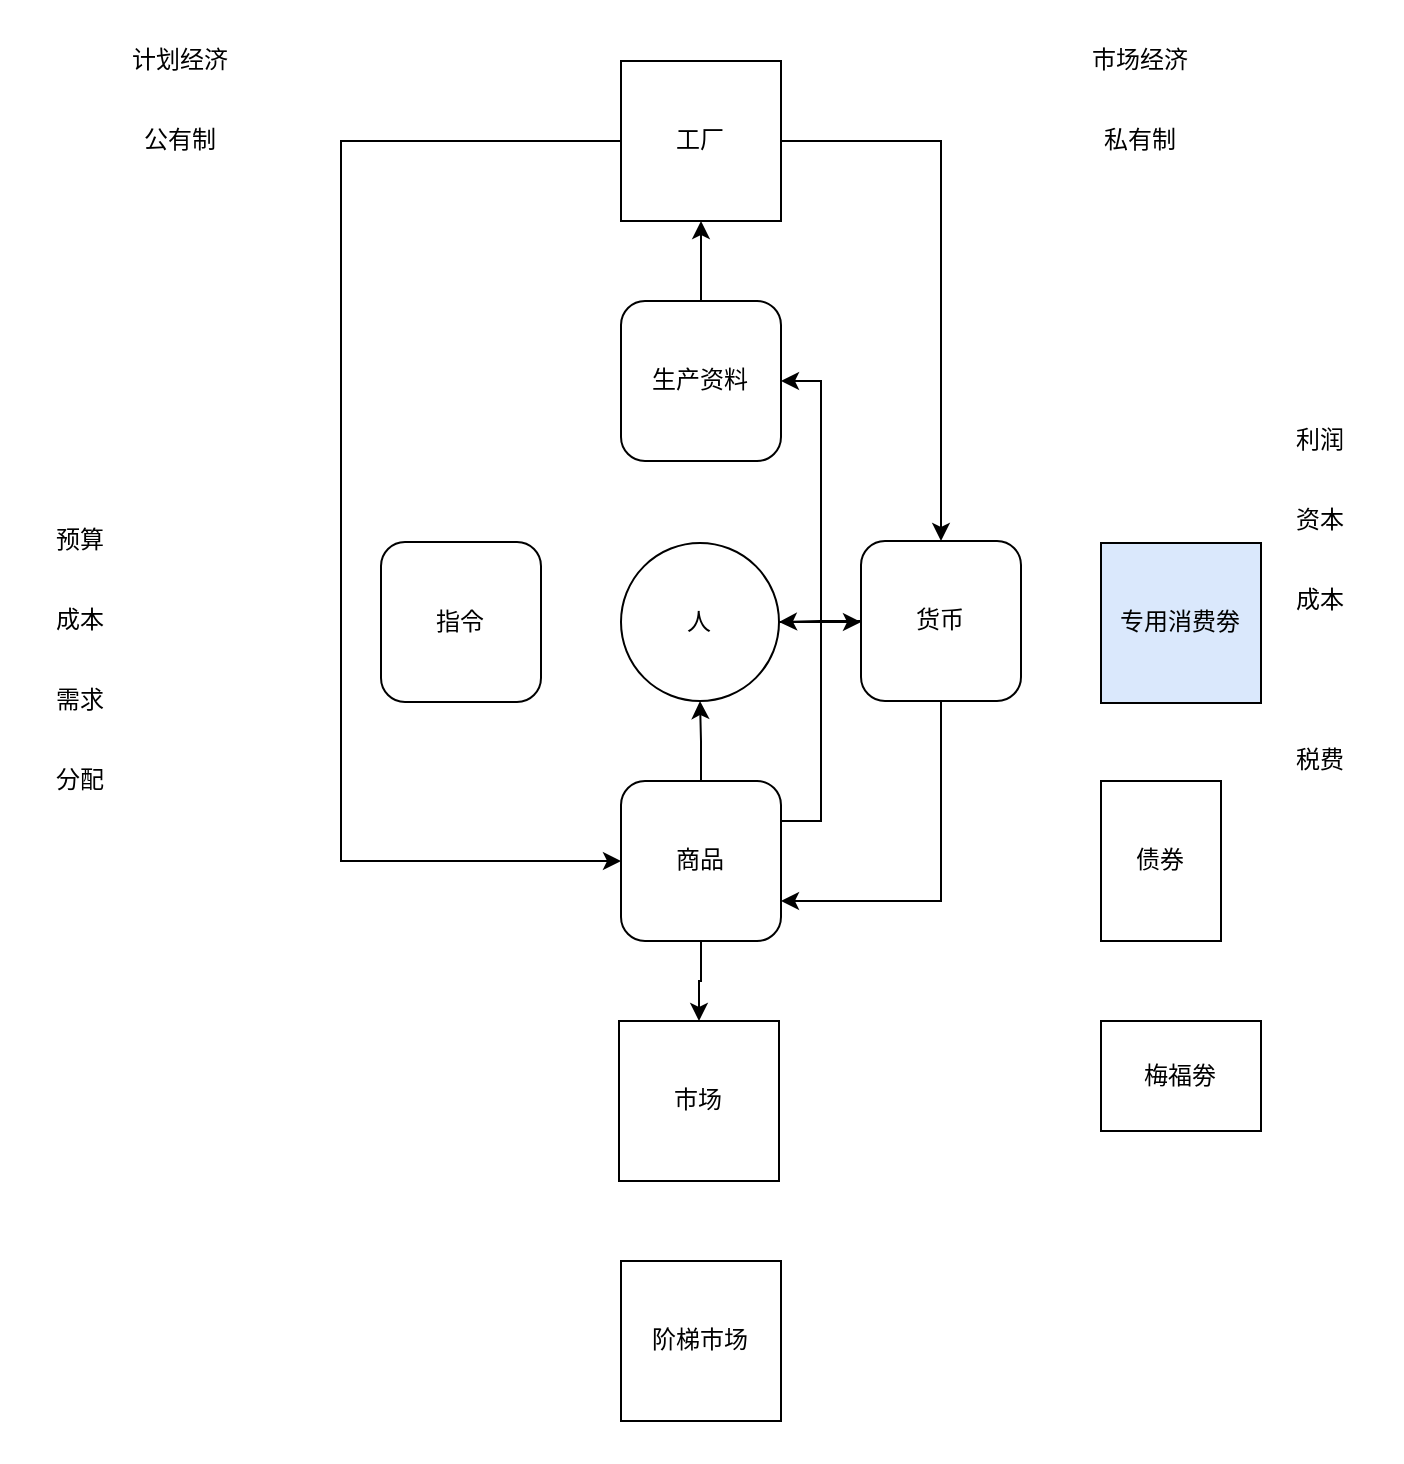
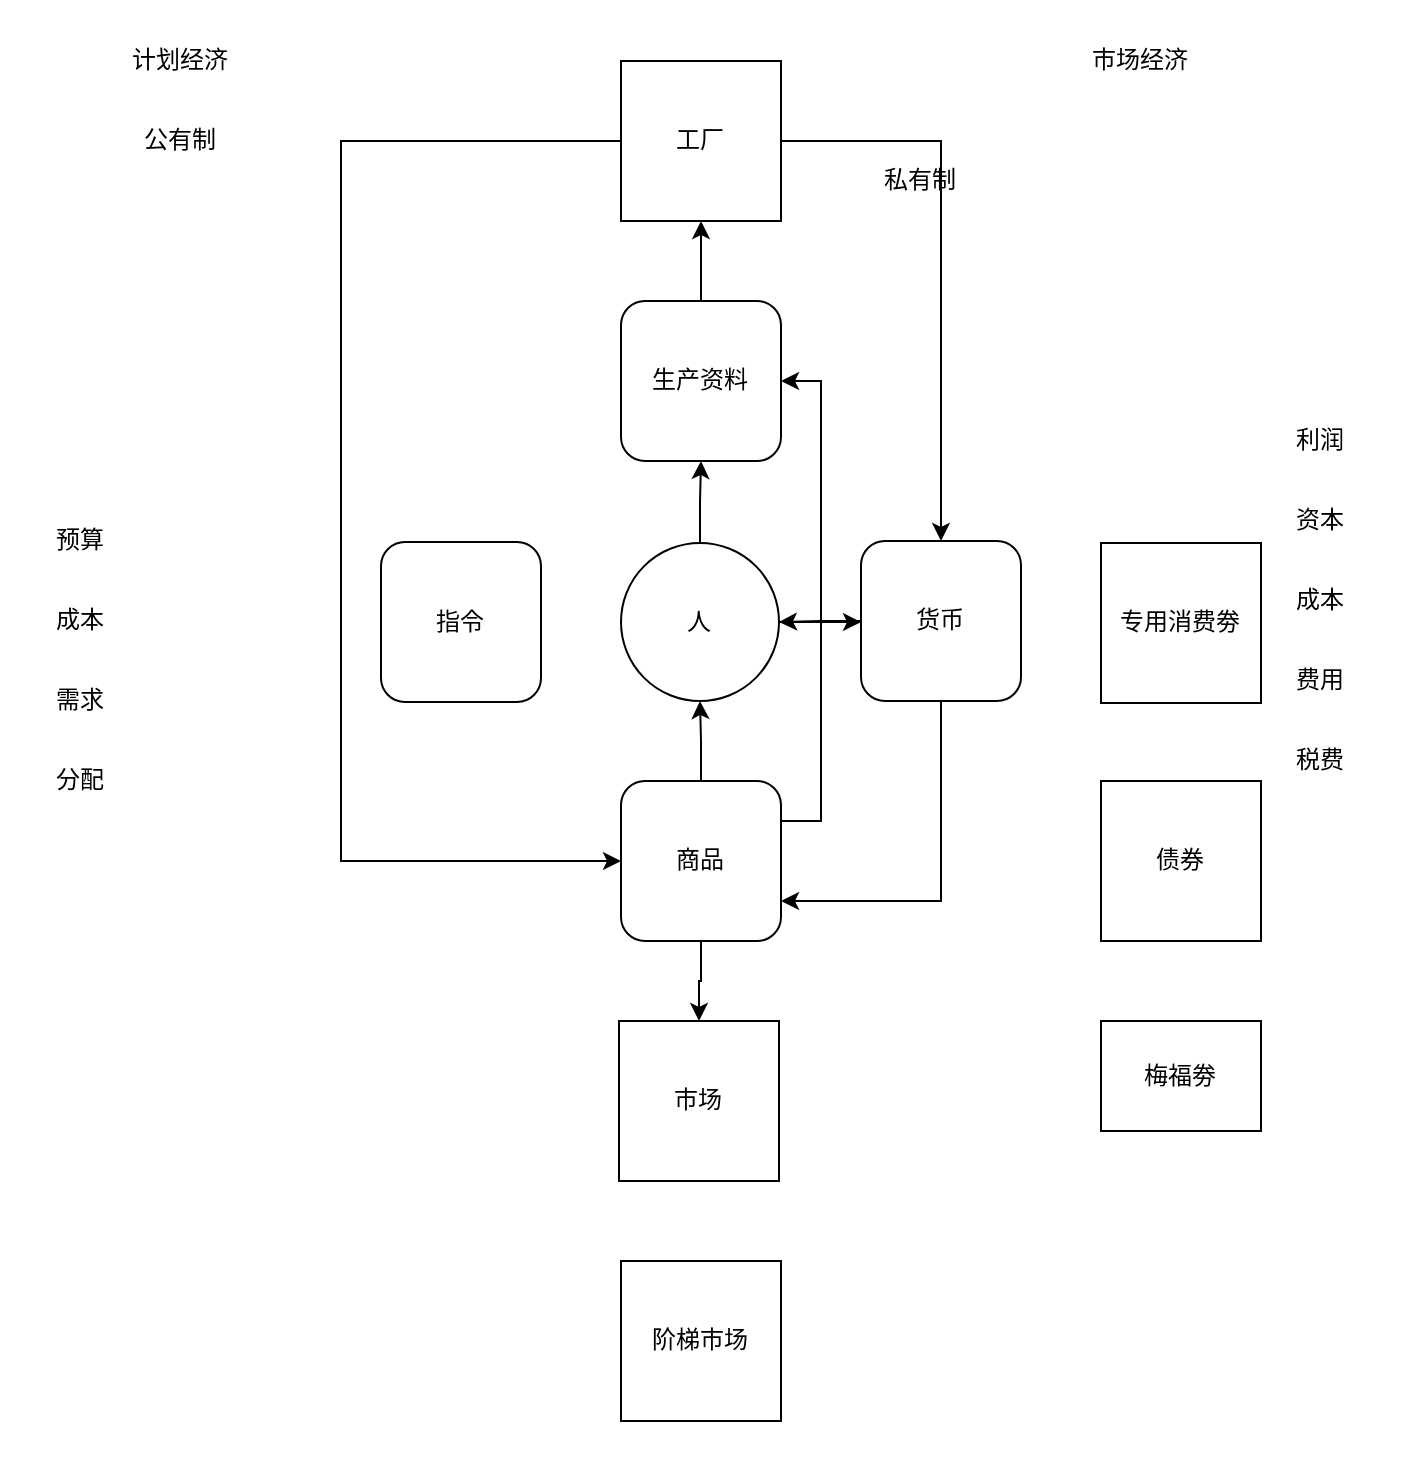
node "私有制": moved (1141, 141) -> (921, 181)
edge "人" -> "生产资料": added
node "专用消费劵": fillcolor #dae8fc -> #ffffff
node "费用": added
node "债券": size 120x160 -> 160x160
